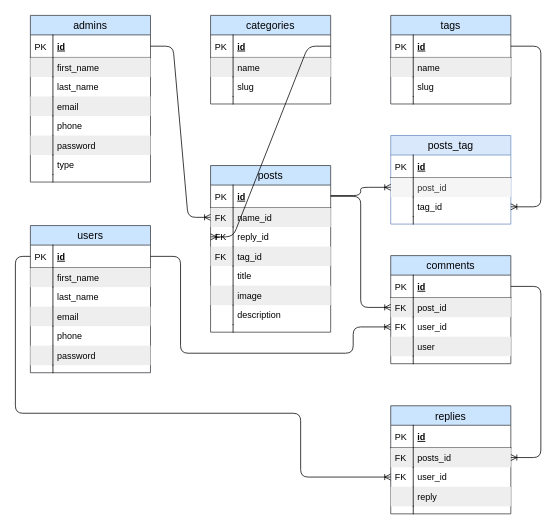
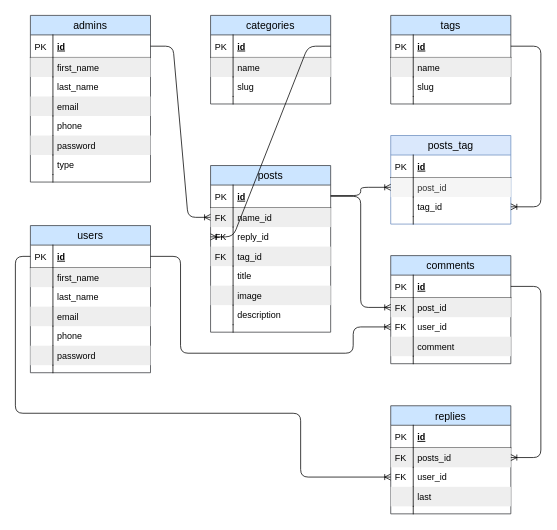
node "user": label "user" -> "comment"
node "reply": label "reply" -> "last"
